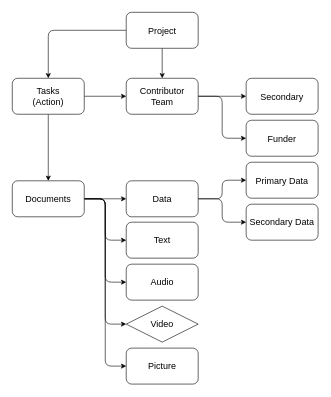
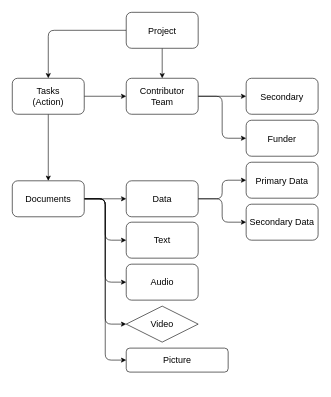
node "Picture": size 72x36 -> 102x24
